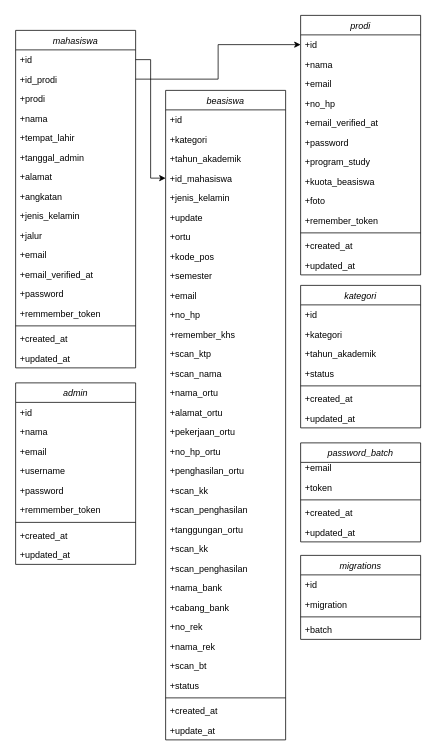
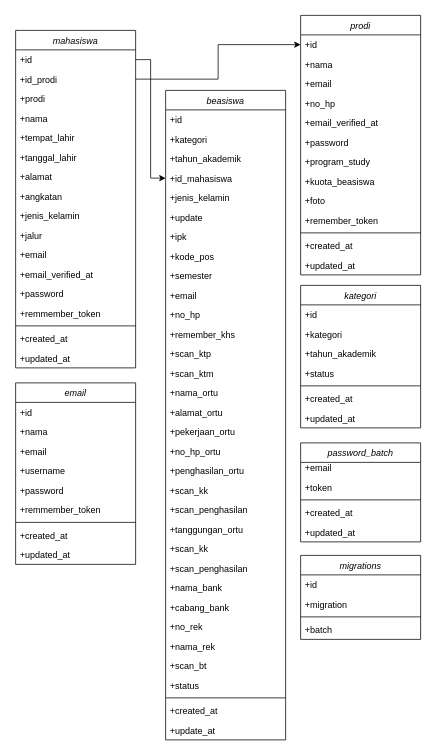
node "+tanggal_admin": label "+tanggal_admin" -> "+tanggal_lahir"
node "+ortu": label "+ortu" -> "+ipk"
node "+scan_nama": label "+scan_nama" -> "+scan_ktm"
node "admin": label "admin" -> "email"
